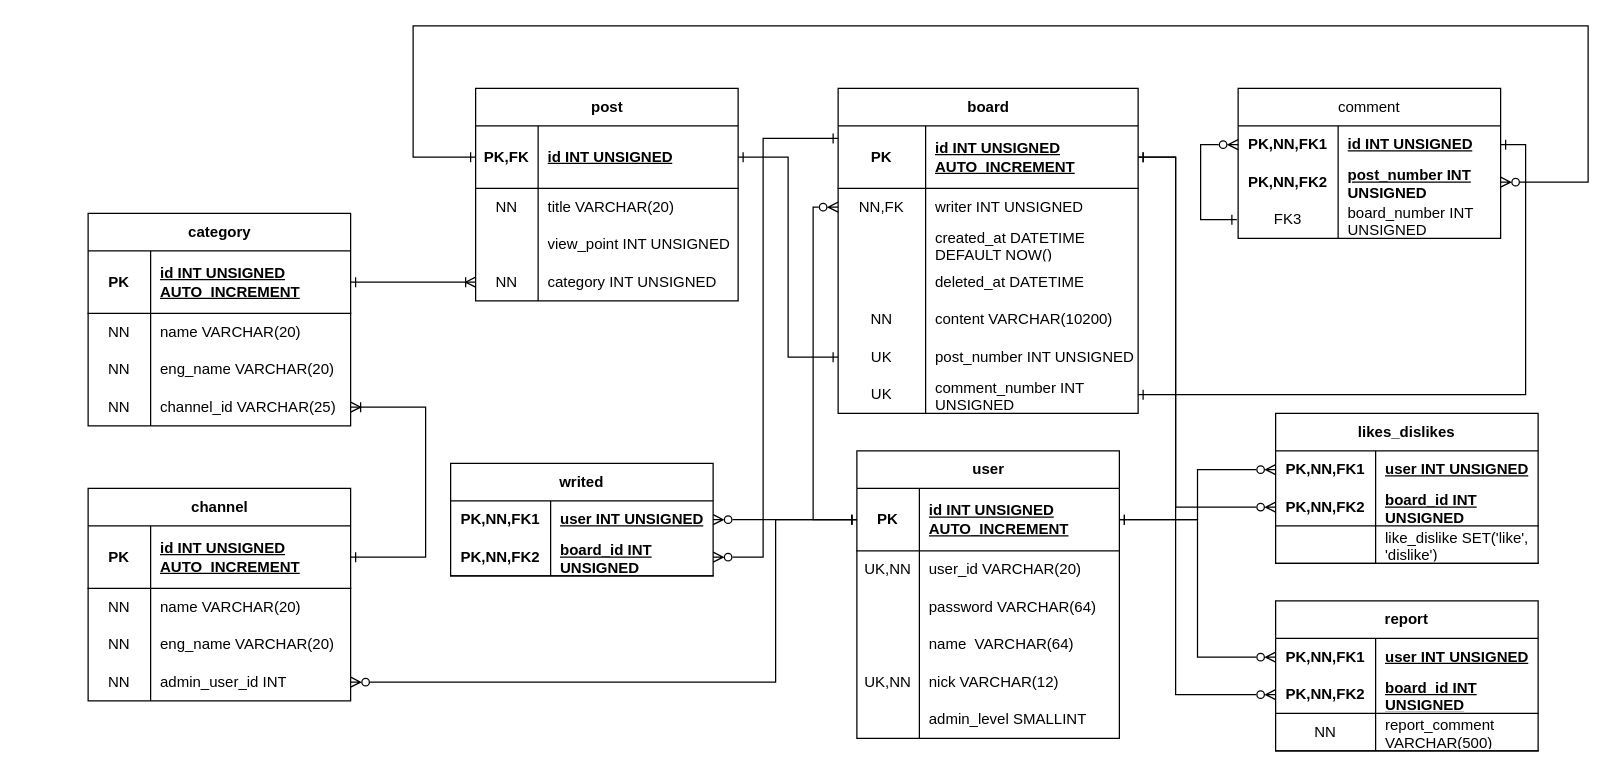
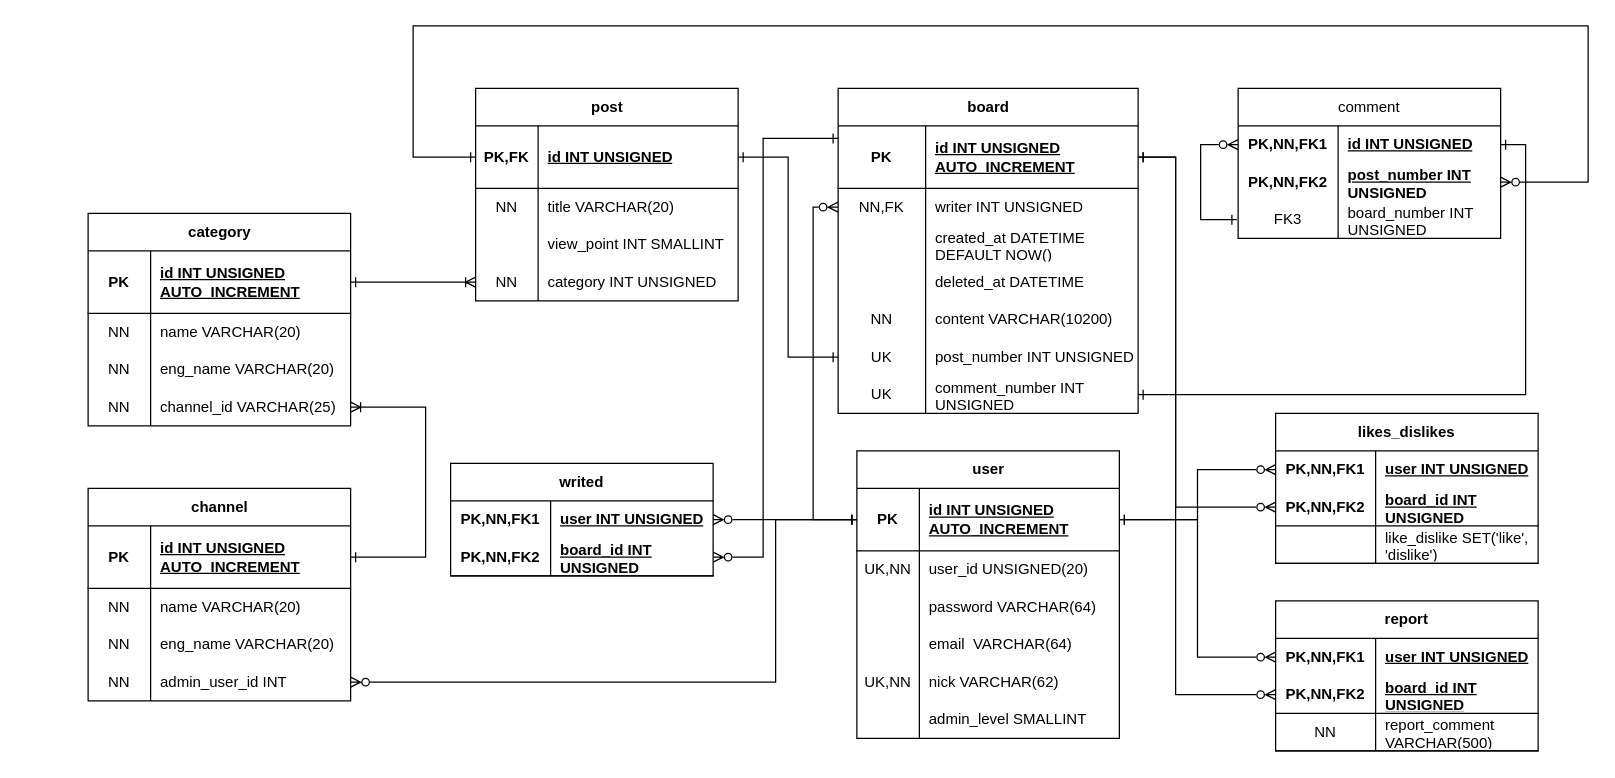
node "view_point INT UNSIGNED": label "view_point INT UNSIGNED" -> "view_point INT SMALLINT"
node "user_id VARCHAR(20)": label "user_id VARCHAR(20)" -> "user_id UNSIGNED(20)"
node "name VARCHAR(64)": label "name VARCHAR(64)" -> "email VARCHAR(64)"
node "nick VARCHAR(12)": label "nick VARCHAR(12)" -> "nick VARCHAR(62)"
